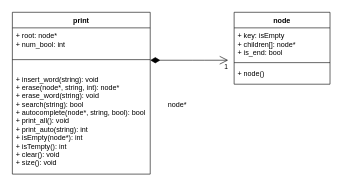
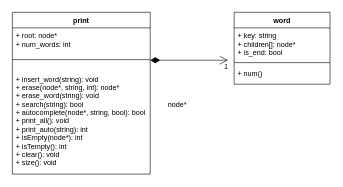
node "node": label "node" -> "word"
node "+ root: node* + num_bool: int": label "+ root: node* + num_bool: int" -> "+ root: node* + num_words: int"
node "+ key: isEmpty + children[]: node* + is_end: bool": label "+ key: isEmpty + children[]: node* + is_end: bool" -> "+ key: string + children[]: node* + is_end: bool"
node "+ node()": label "+ node()" -> "+ num()"
